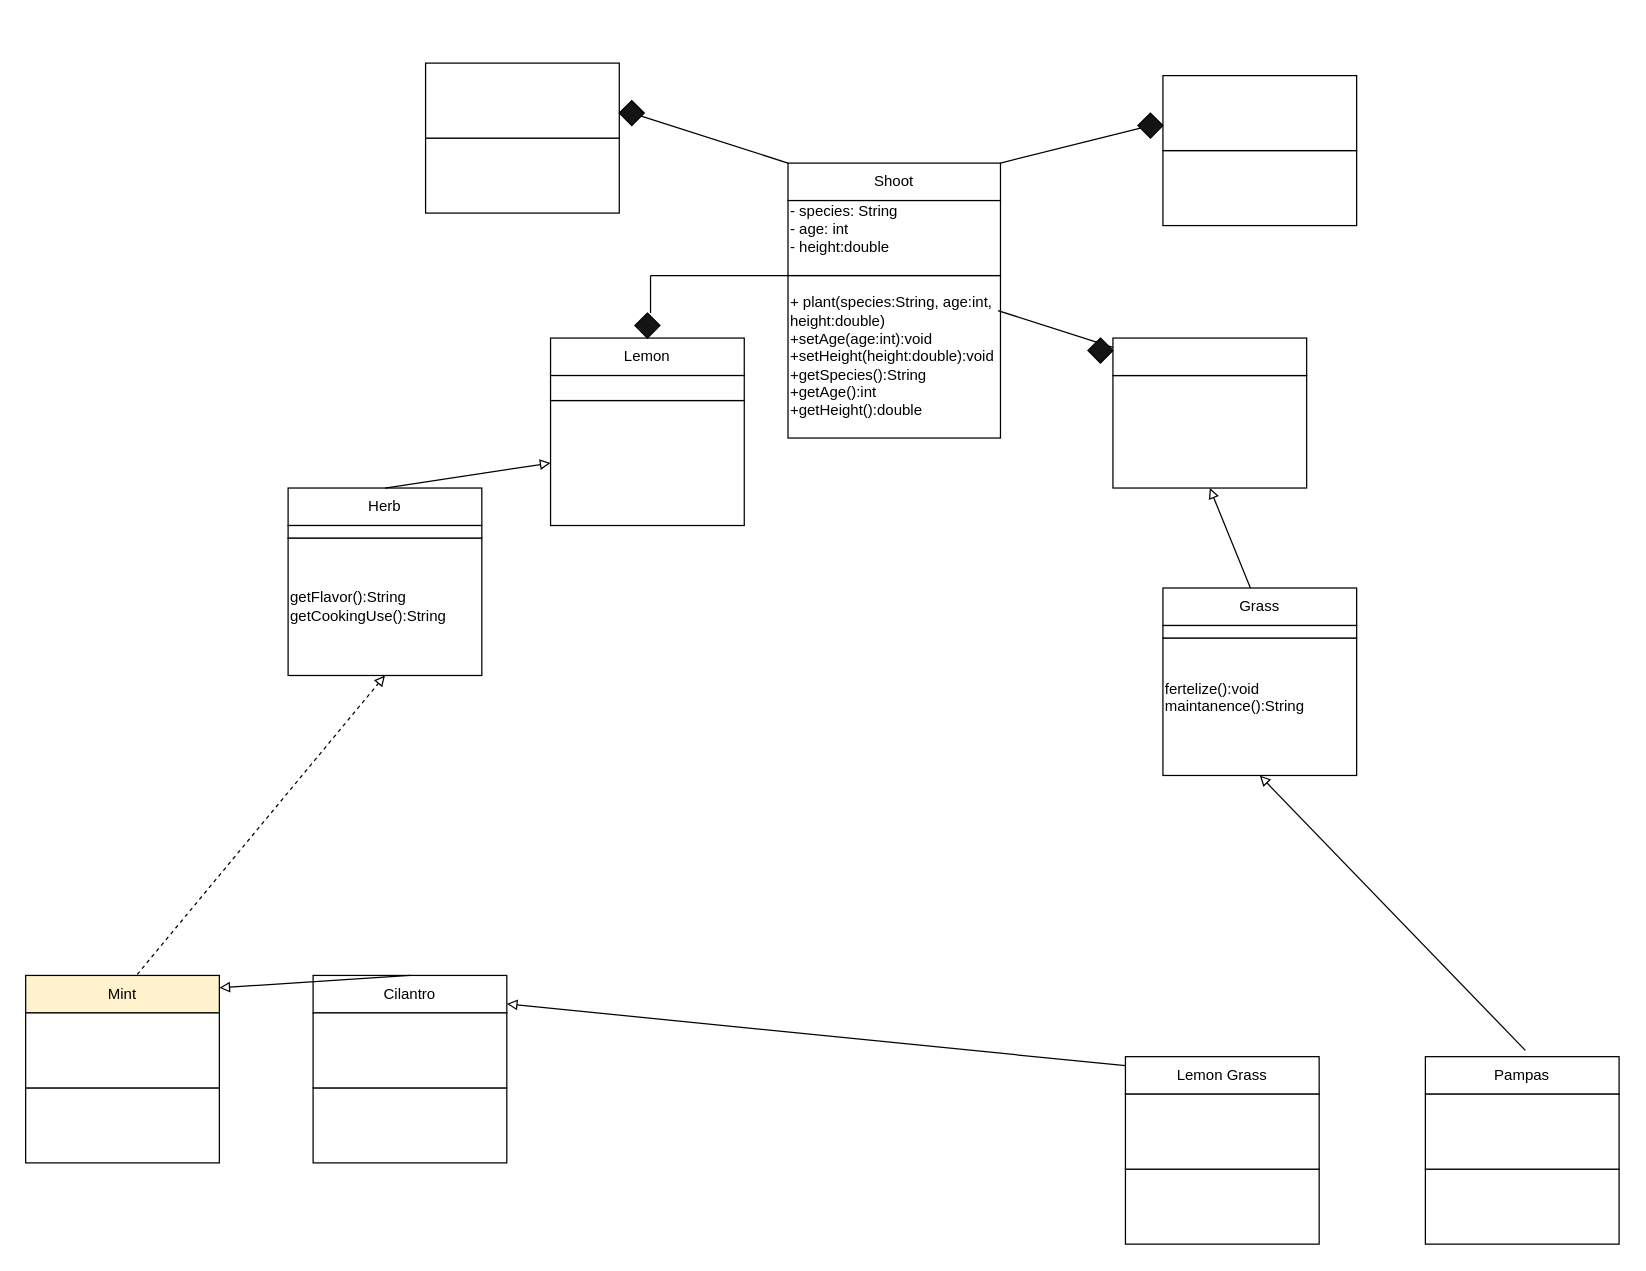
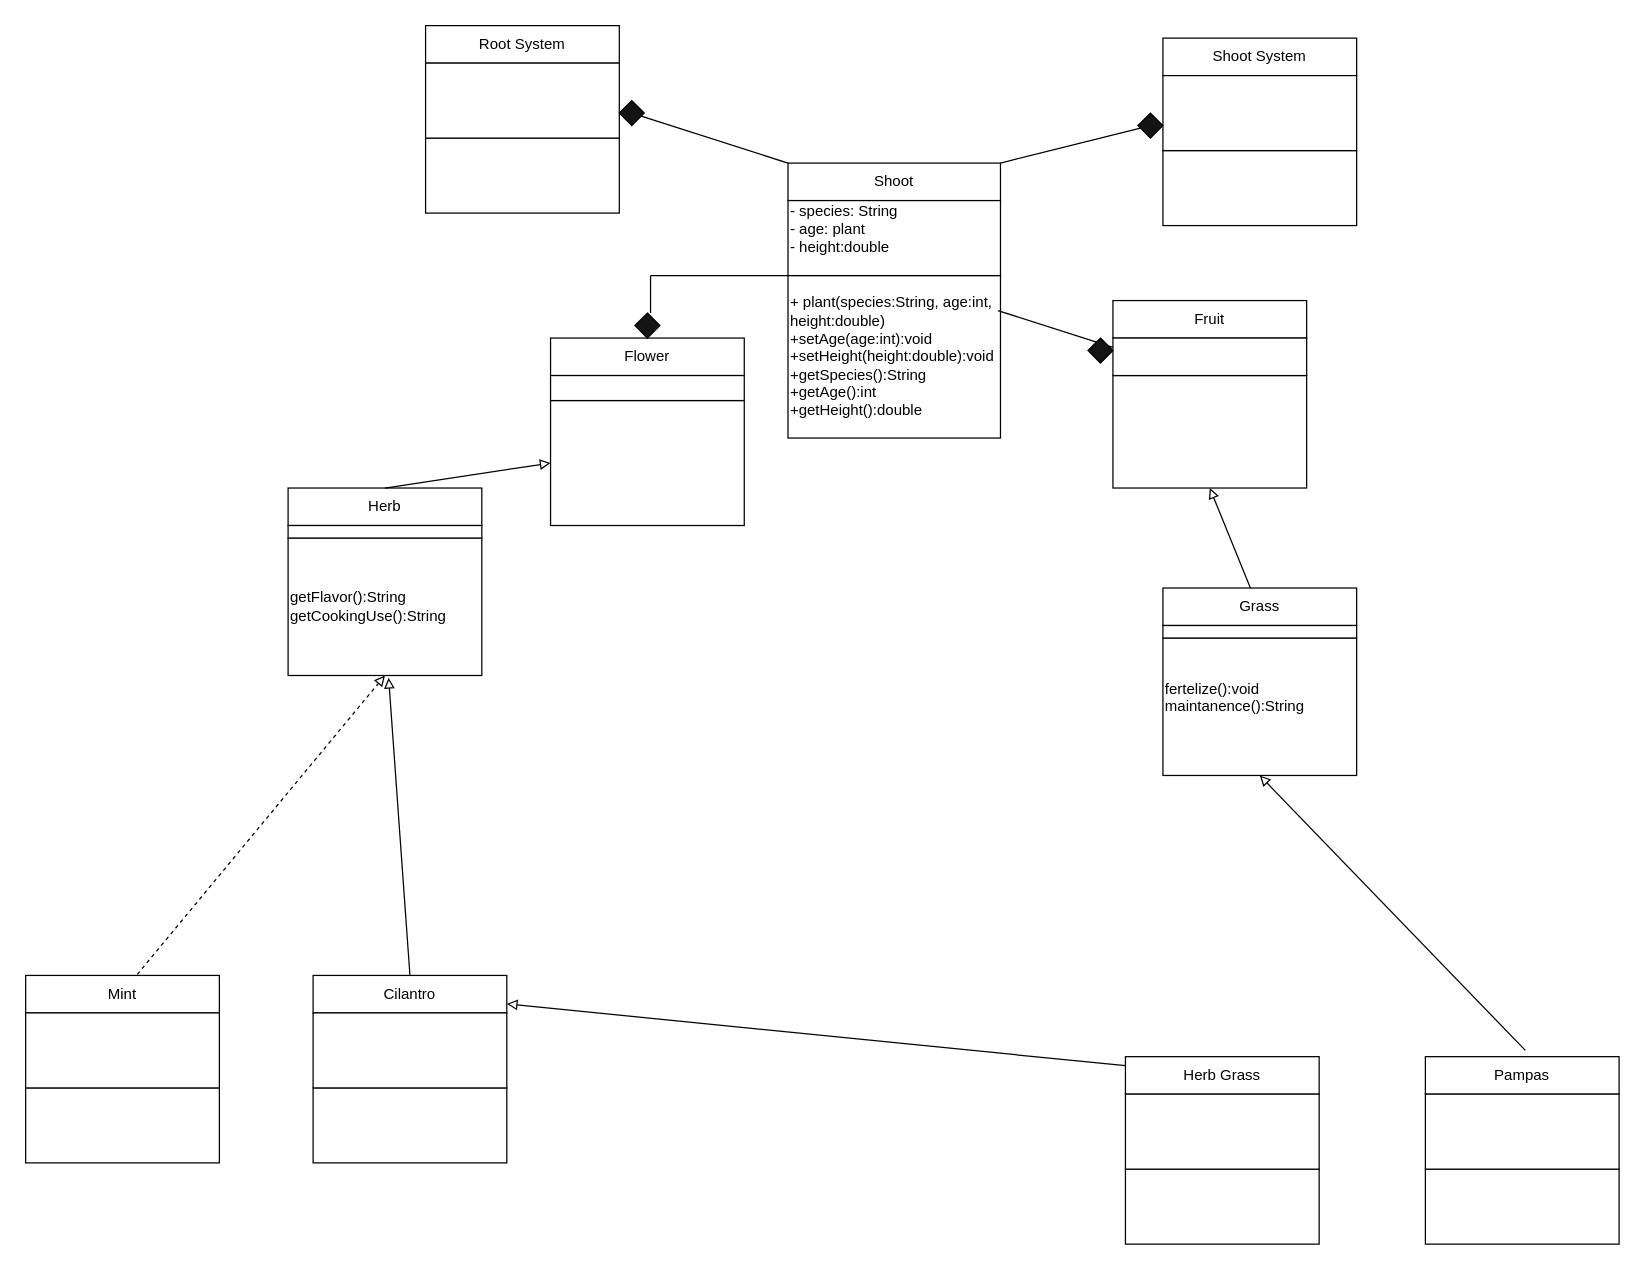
node "Root System": added
node "Shoot System": added
node "- species: String - age: int - height:double": label "- species: String - age: int - height:double" -> "- species: String - age: plant - height:double"
node "Fruit": added
node "Lemon": label "Lemon" -> "Flower"
edge "Cilantro" -> "Mint": now "Cilantro" -> "getFlavor():String getCookingUse():String"
node "Mint": fillcolor #fff2cc -> #ffffff
node "Lemon Grass": label "Lemon Grass" -> "Herb Grass"
